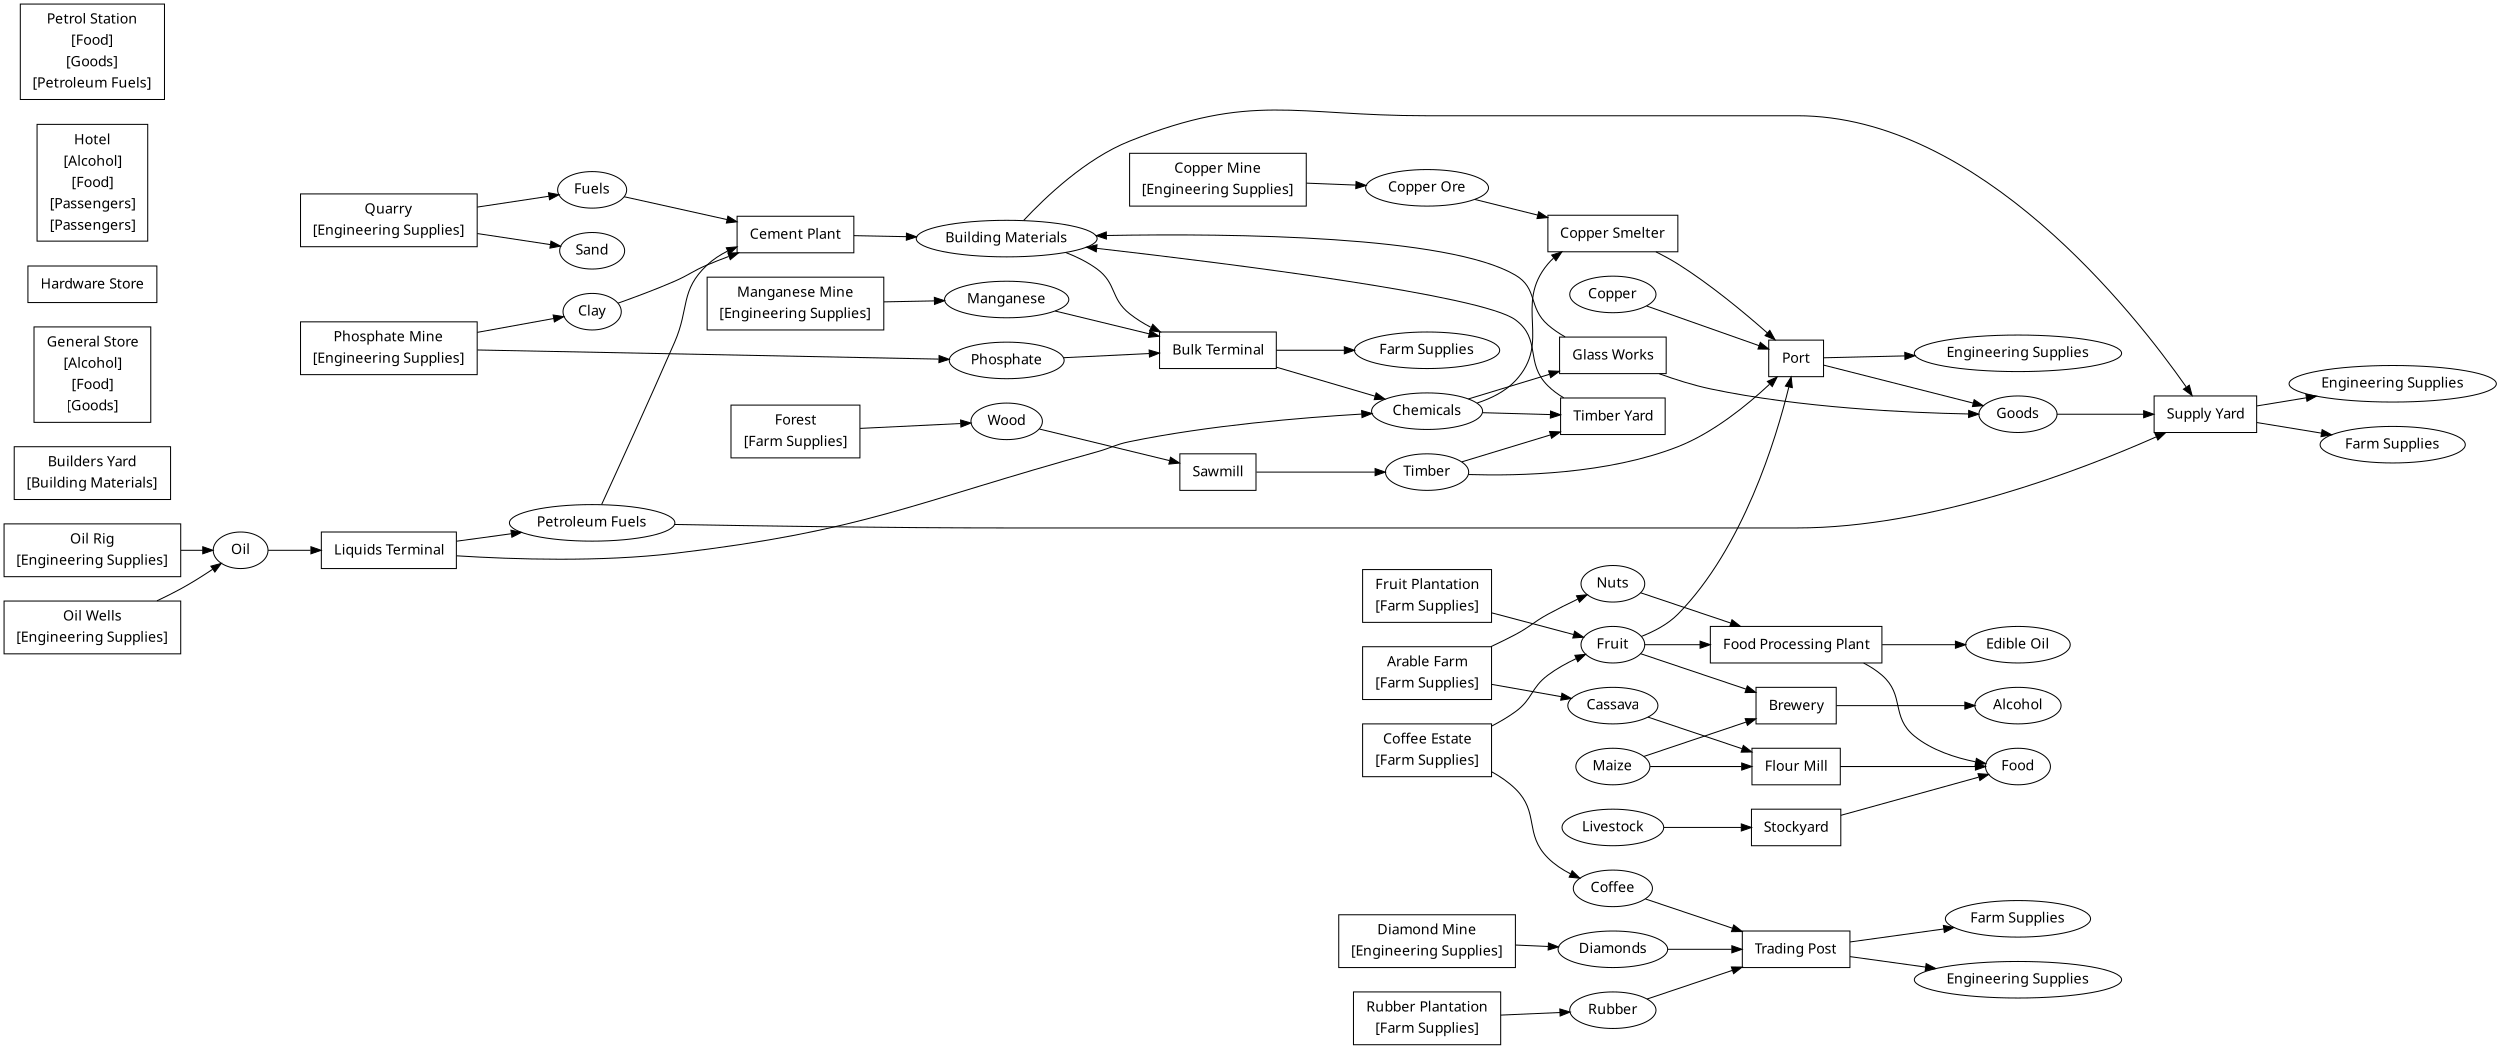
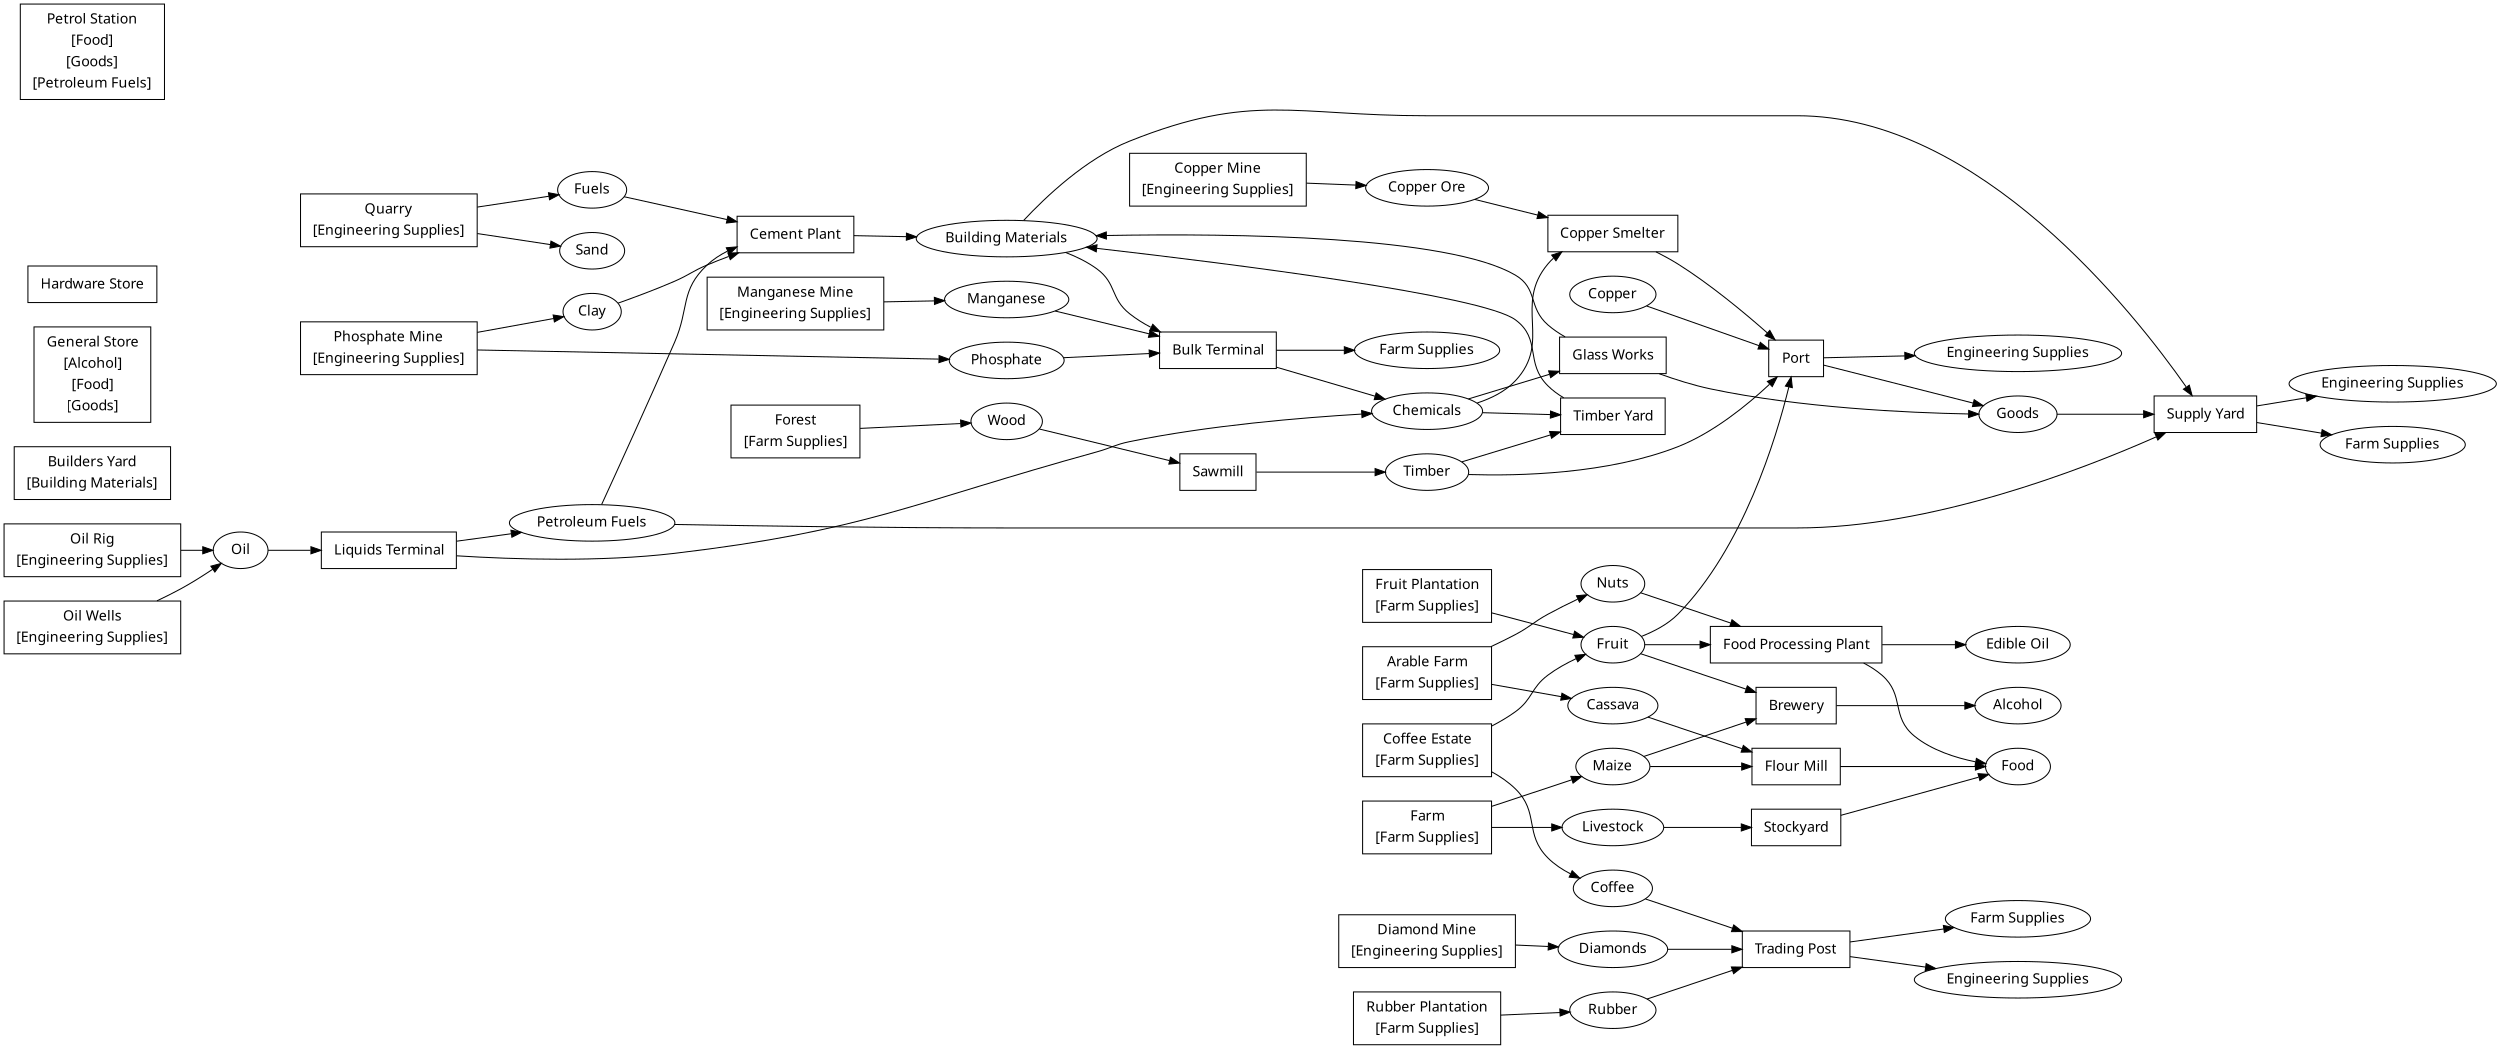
node "Hotel": removed
node "Farm": added
